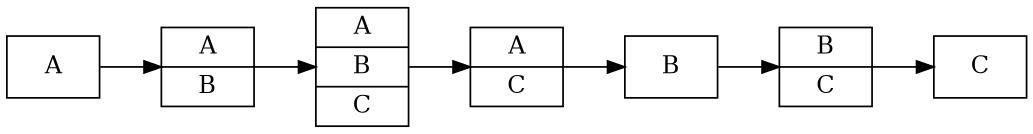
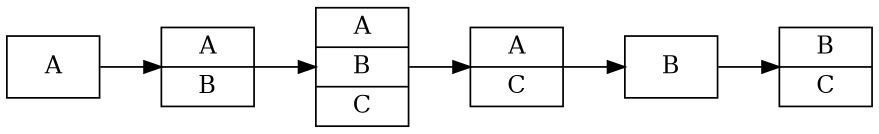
node "C": removed
